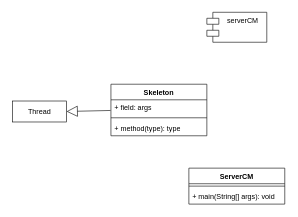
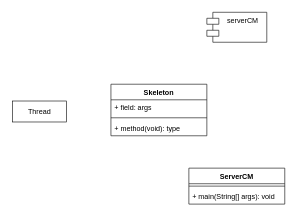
edge "+ field: args" -> "Thread": removed
node "+ method(type): type": label "+ method(type): type" -> "+ method(void): type"
